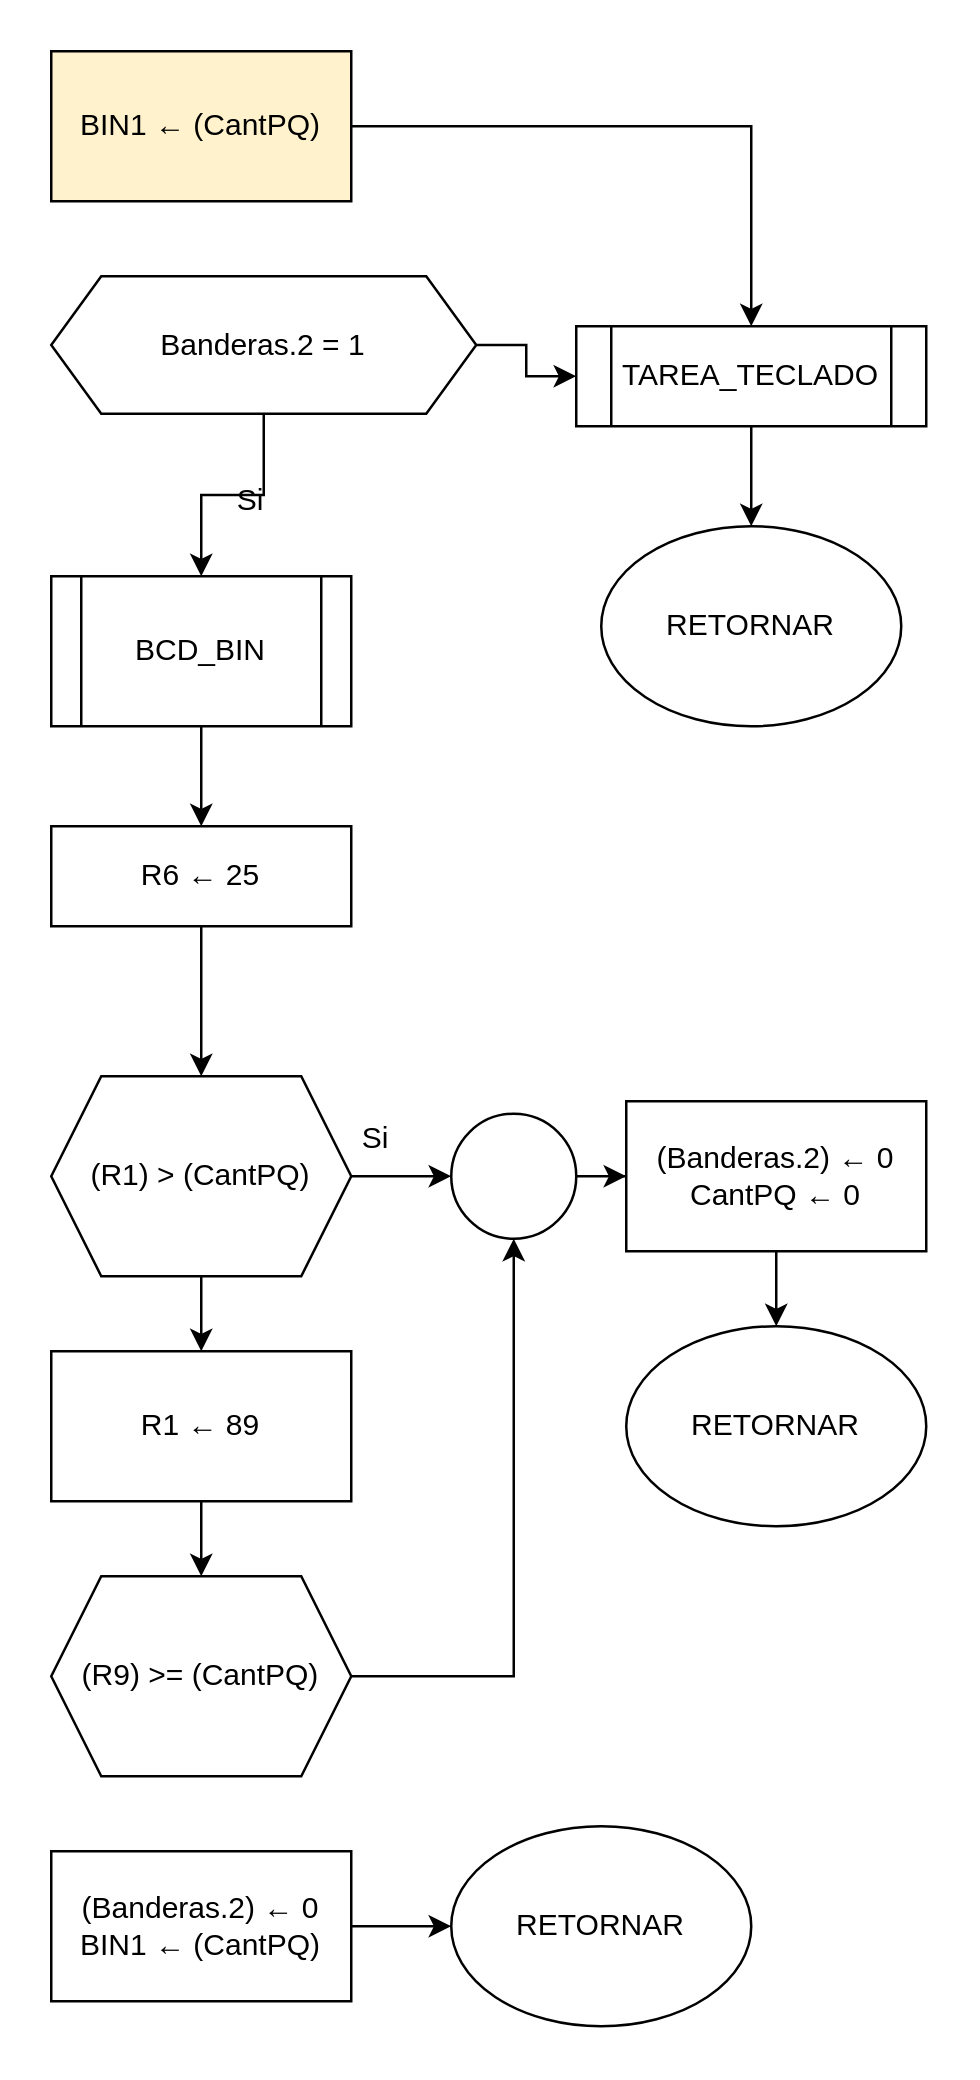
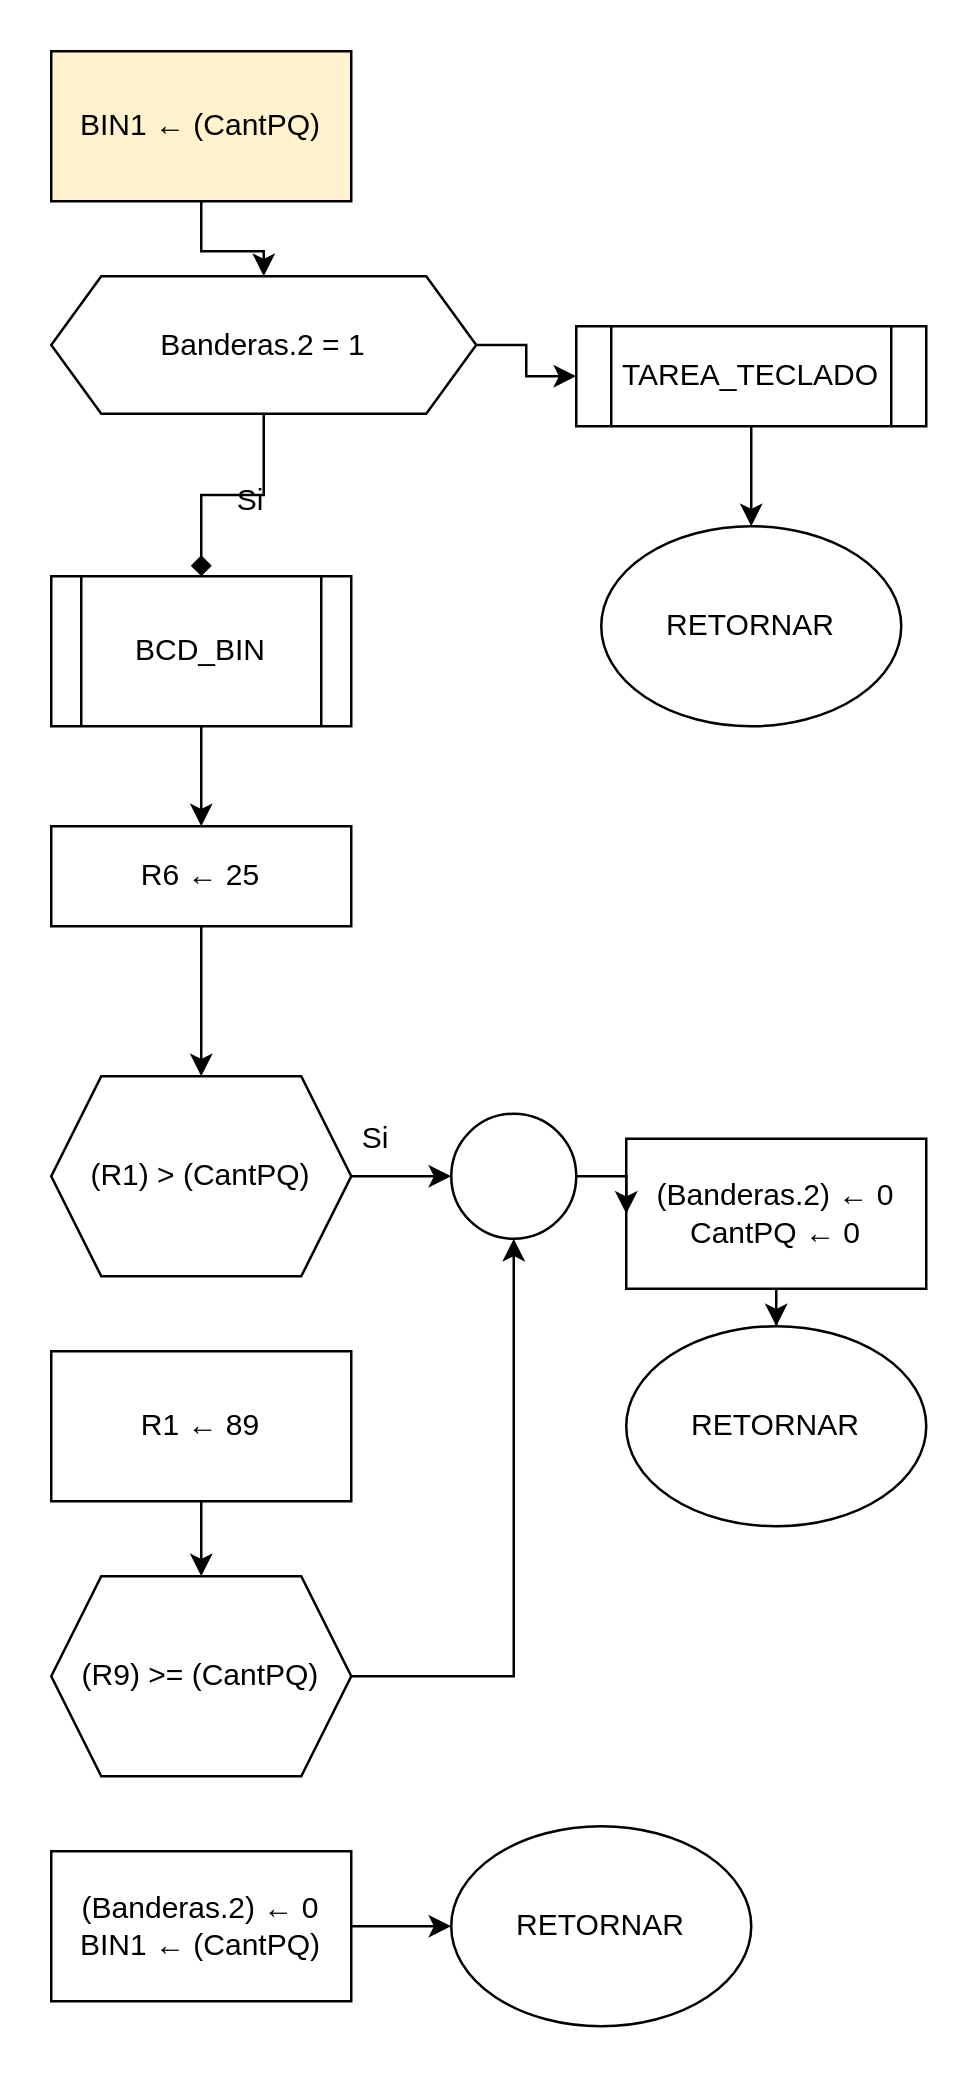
edge "BIN1 ← (CantPQ)" -> "TAREA_TECLADO": now "BIN1 ← (CantPQ)" -> "Banderas.2 = 1"
edge "Banderas.2 = 1" -> "BCD_BIN": arrowhead classic -> diamond
node "(Banderas.2) ← 0 CantPQ ← 0": moved (776, 1176) -> (776, 1214)
edge "(R1) > (CantPQ)" -> "R1 ← 89": removed
